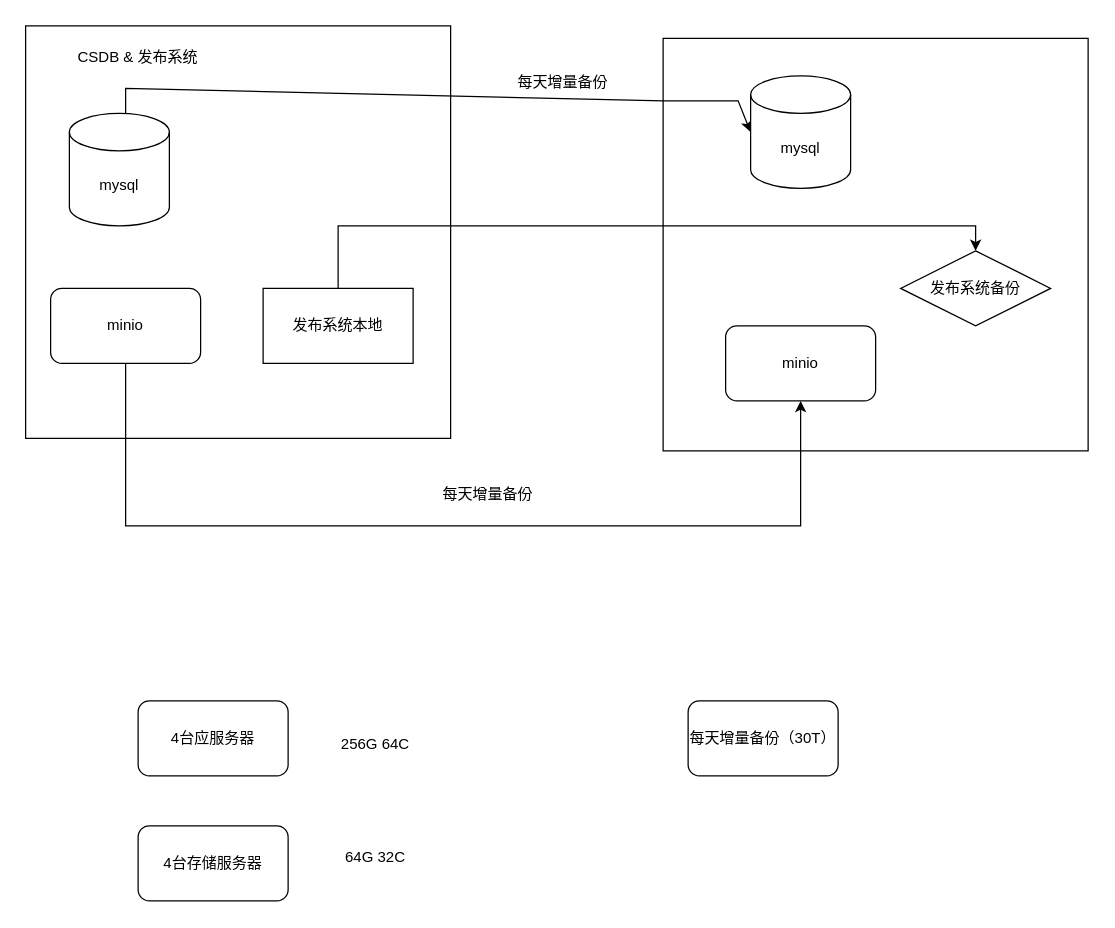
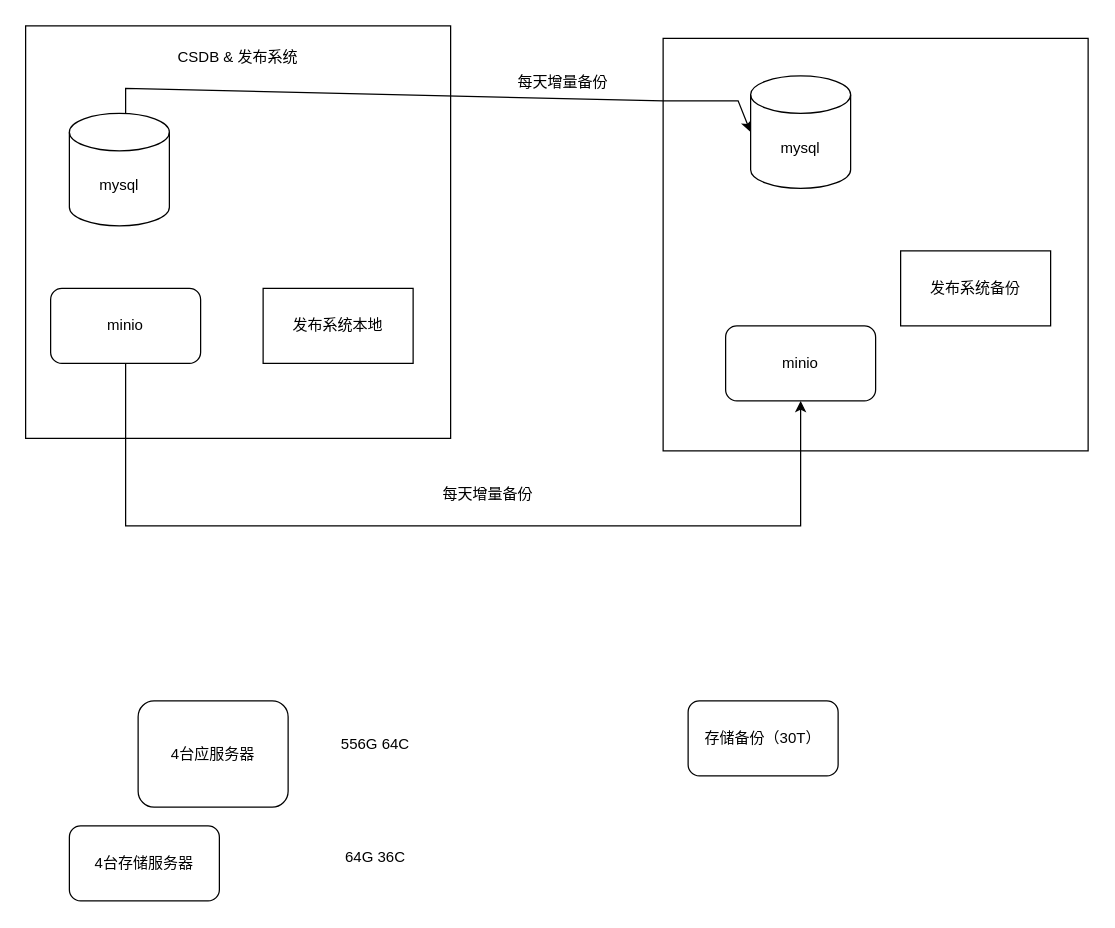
node "CSDB & 发布系统": moved (138, 57) -> (238, 57)
edge "发布系统本地" -> "发布系统备份": removed
node "发布系统备份": shape diamond -> rectangle
node "4台应服务器": size 150x75 -> 150x106
node "每天增量备份（30T）": label "每天增量备份（30T）" -> "存储备份（30T）"
node "256G 64C": label "256G 64C" -> "556G 64C"
node "64G 32C": label "64G 32C" -> "64G 36C"
node "4台存储服务器": moved (213, 863) -> (144, 863)
